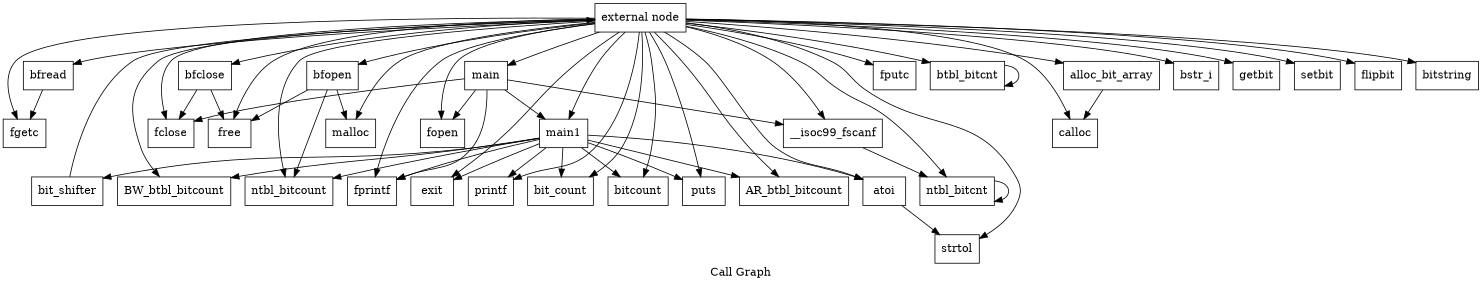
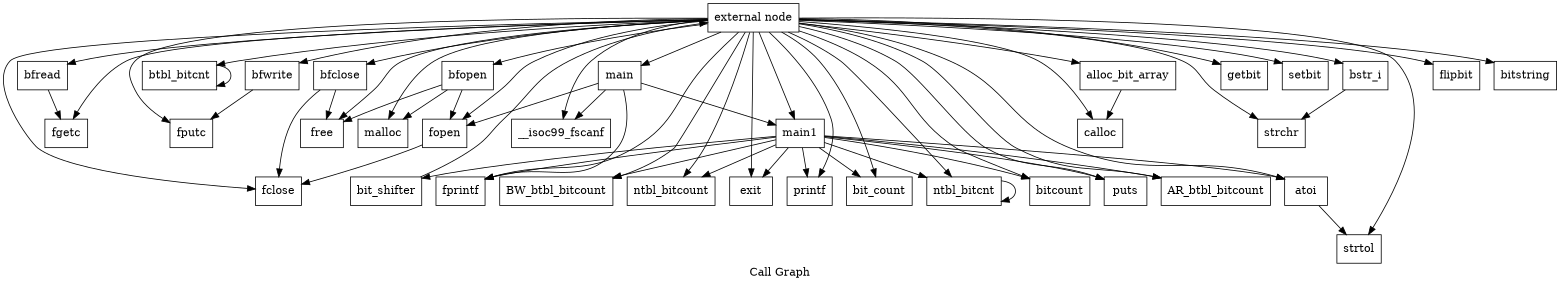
node "bfwrite": added
edge "main" -> "fclose": now "fopen" -> "fclose"
edge "bfopen" -> "ntbl_bitcount": now "bfopen" -> "fopen"
node "strchr": added
edge "__isoc99_fscanf" -> "ntbl_bitcnt": now "main1" -> "ntbl_bitcnt"
